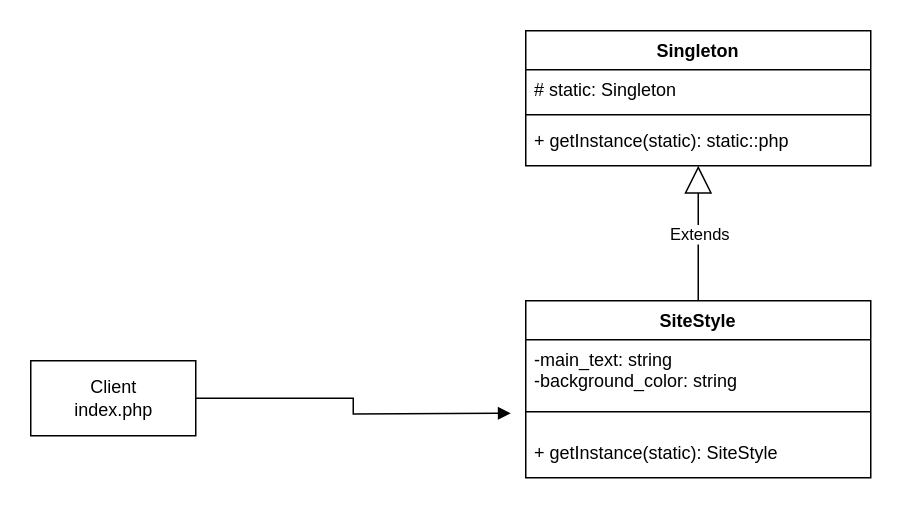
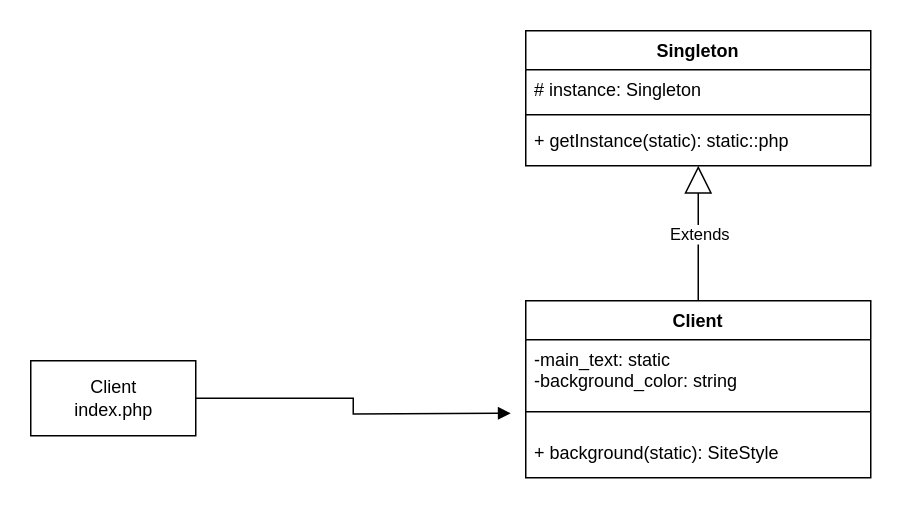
node "# static: Singleton": label "# static: Singleton" -> "# instance: Singleton"
node "SiteStyle": label "SiteStyle" -> "Client"
node "-main_text: string -background_color: string": label "-main_text: string -background_color: string" -> "-main_text: static -background_color: string"
node "+ getInstance(static): SiteStyle": label "+ getInstance(static): SiteStyle" -> "+ background(static): SiteStyle"
